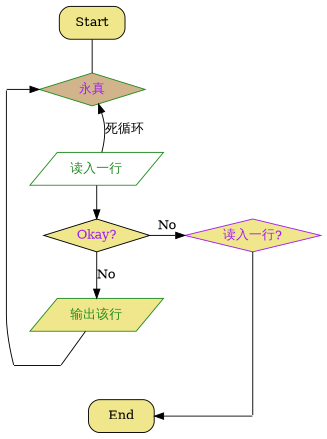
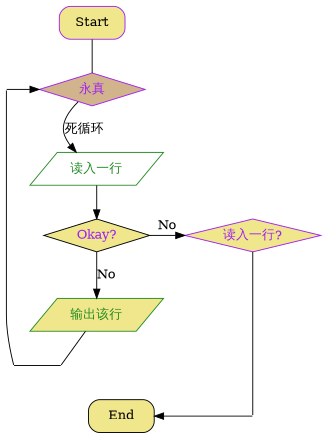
node "Start": color black -> purple
node "永真": color forestgreen -> purple
edge "读入一行" -> "永真": reversed
